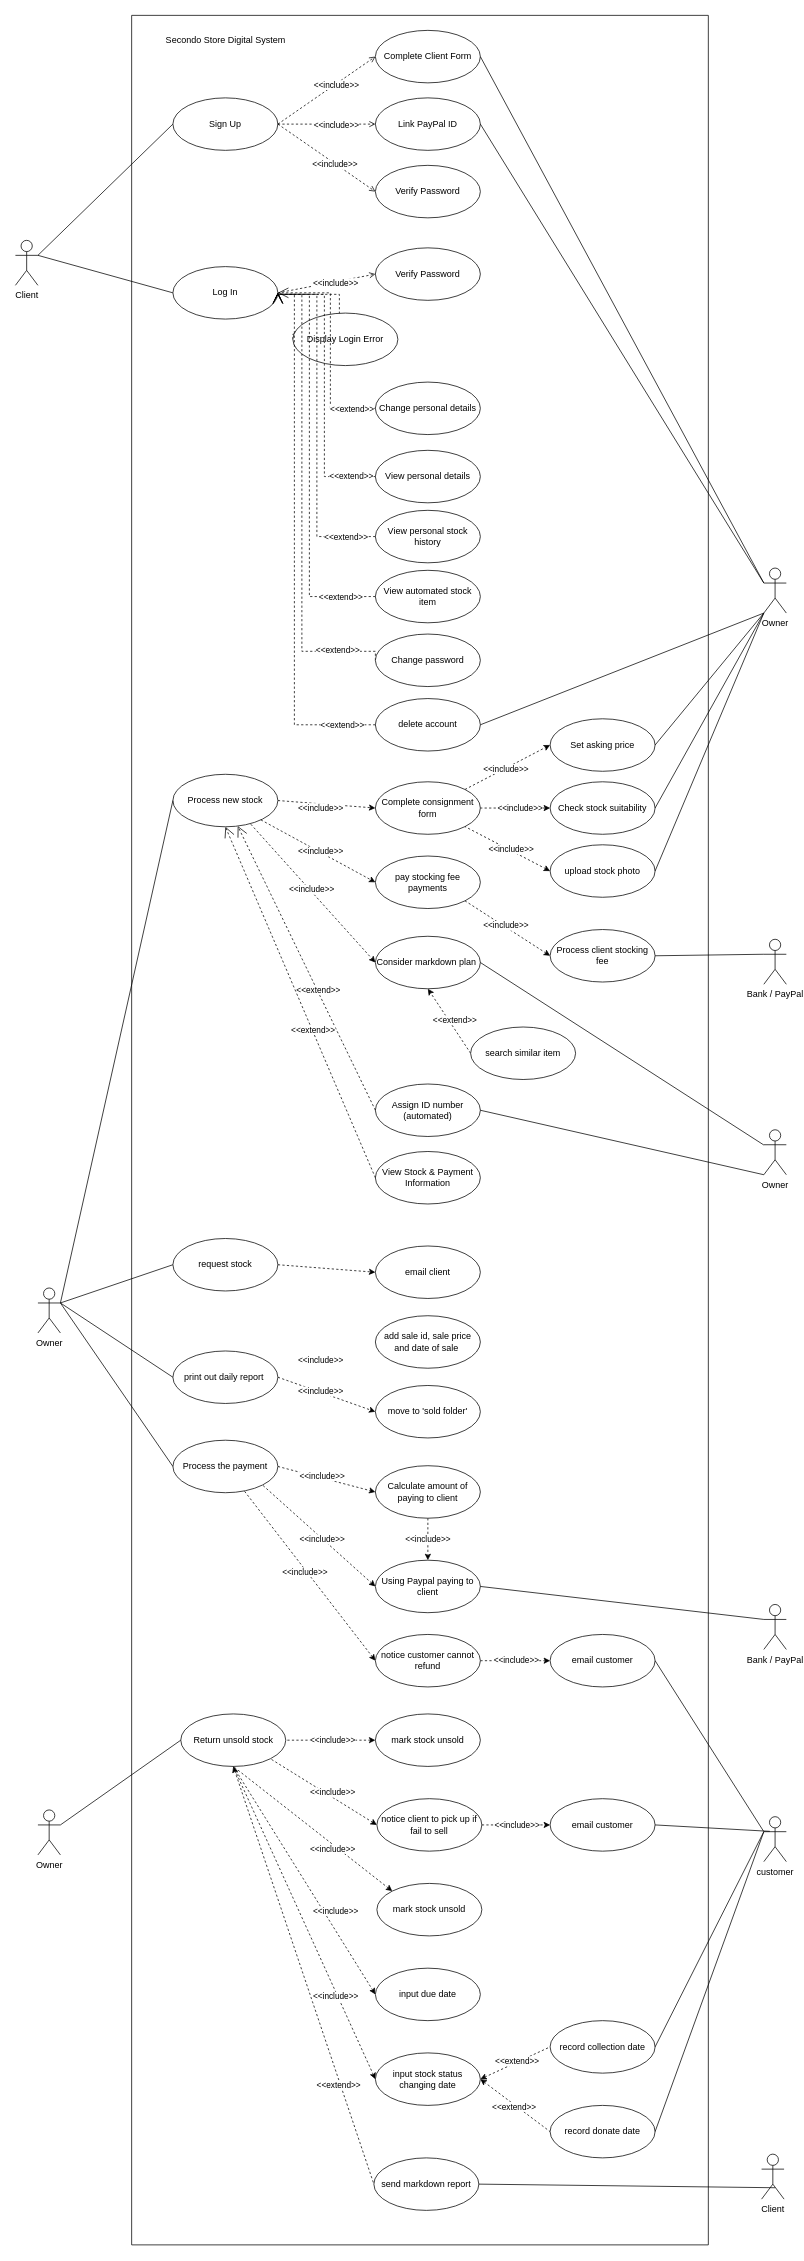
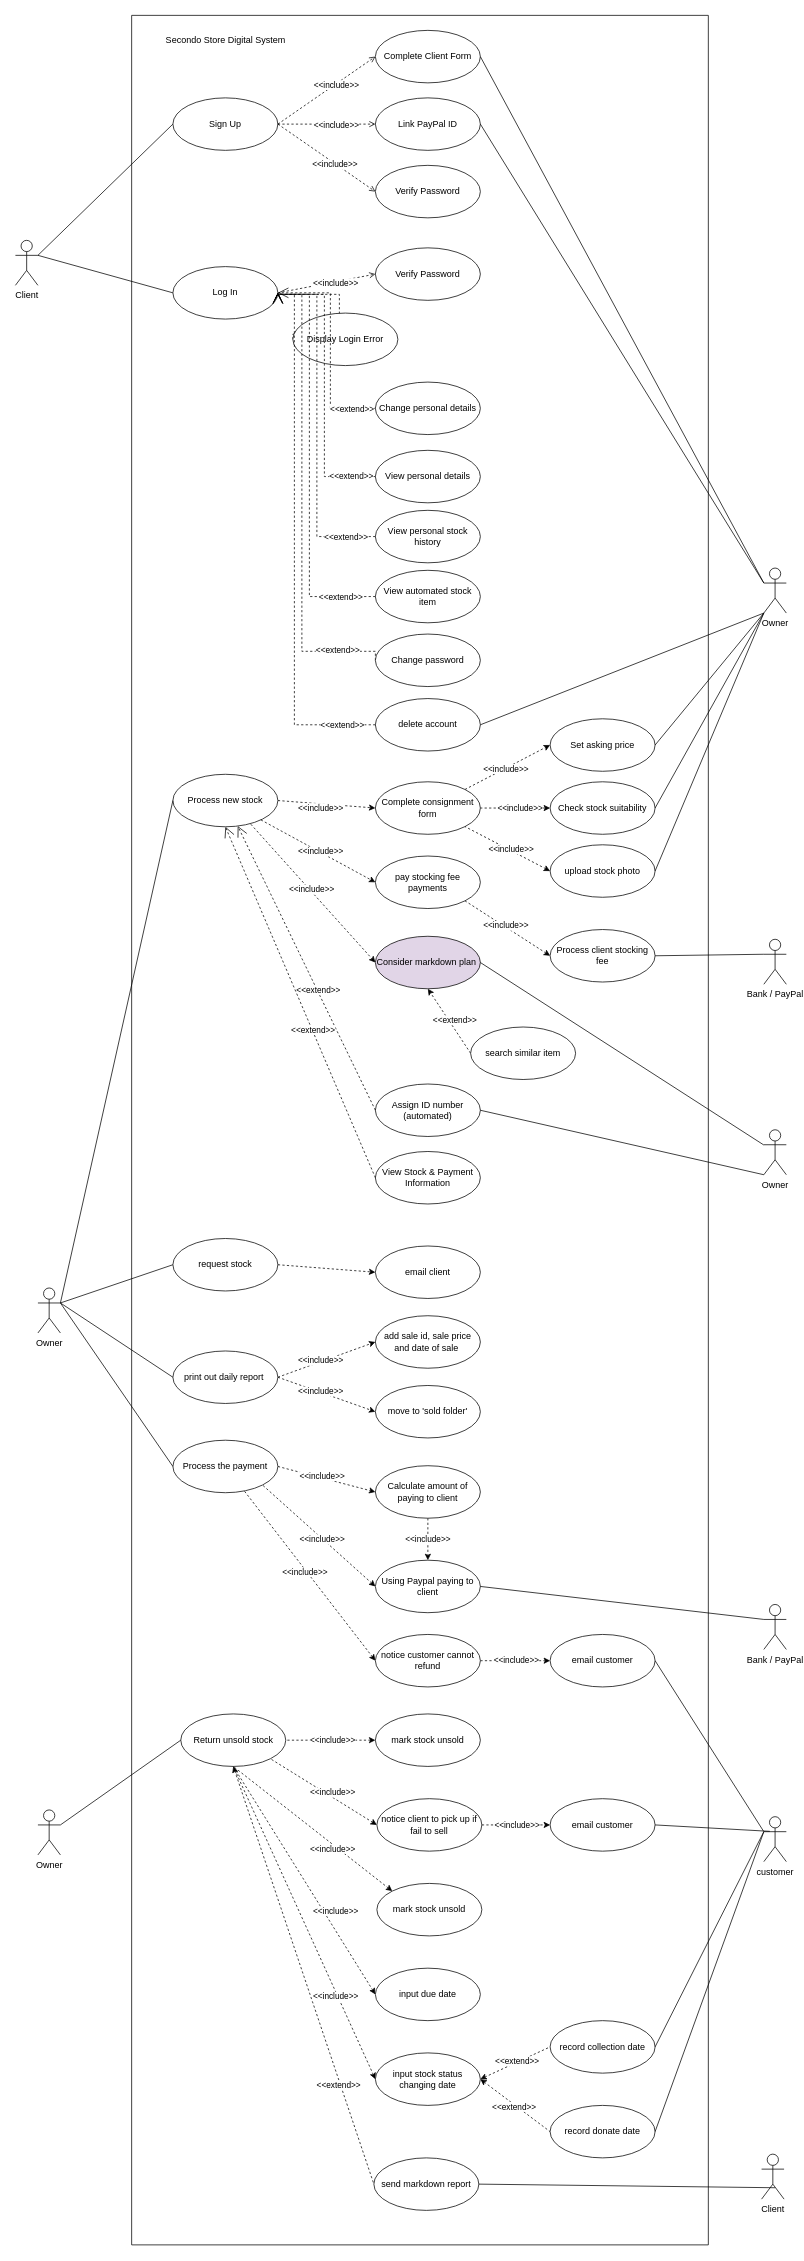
node "Consider markdown plan": fillcolor #ffffff -> #e1d5e7
edge "print out daily report" -> "add sale id, sale price and date of sale": added
